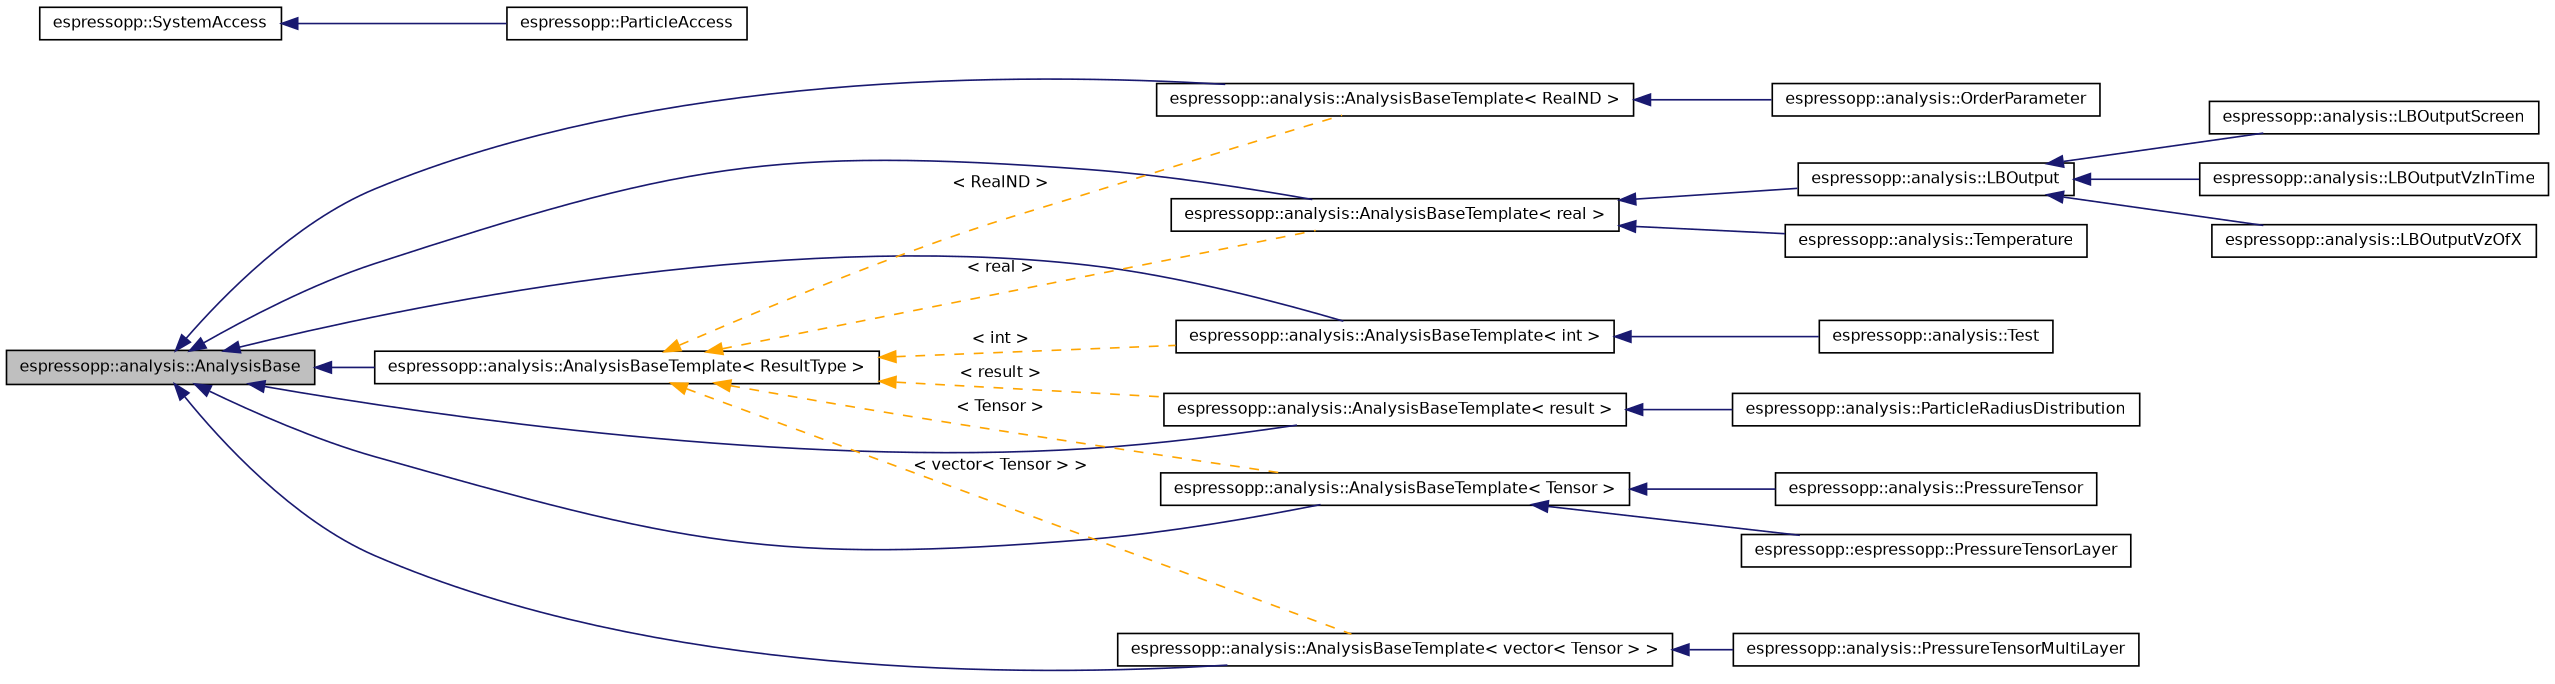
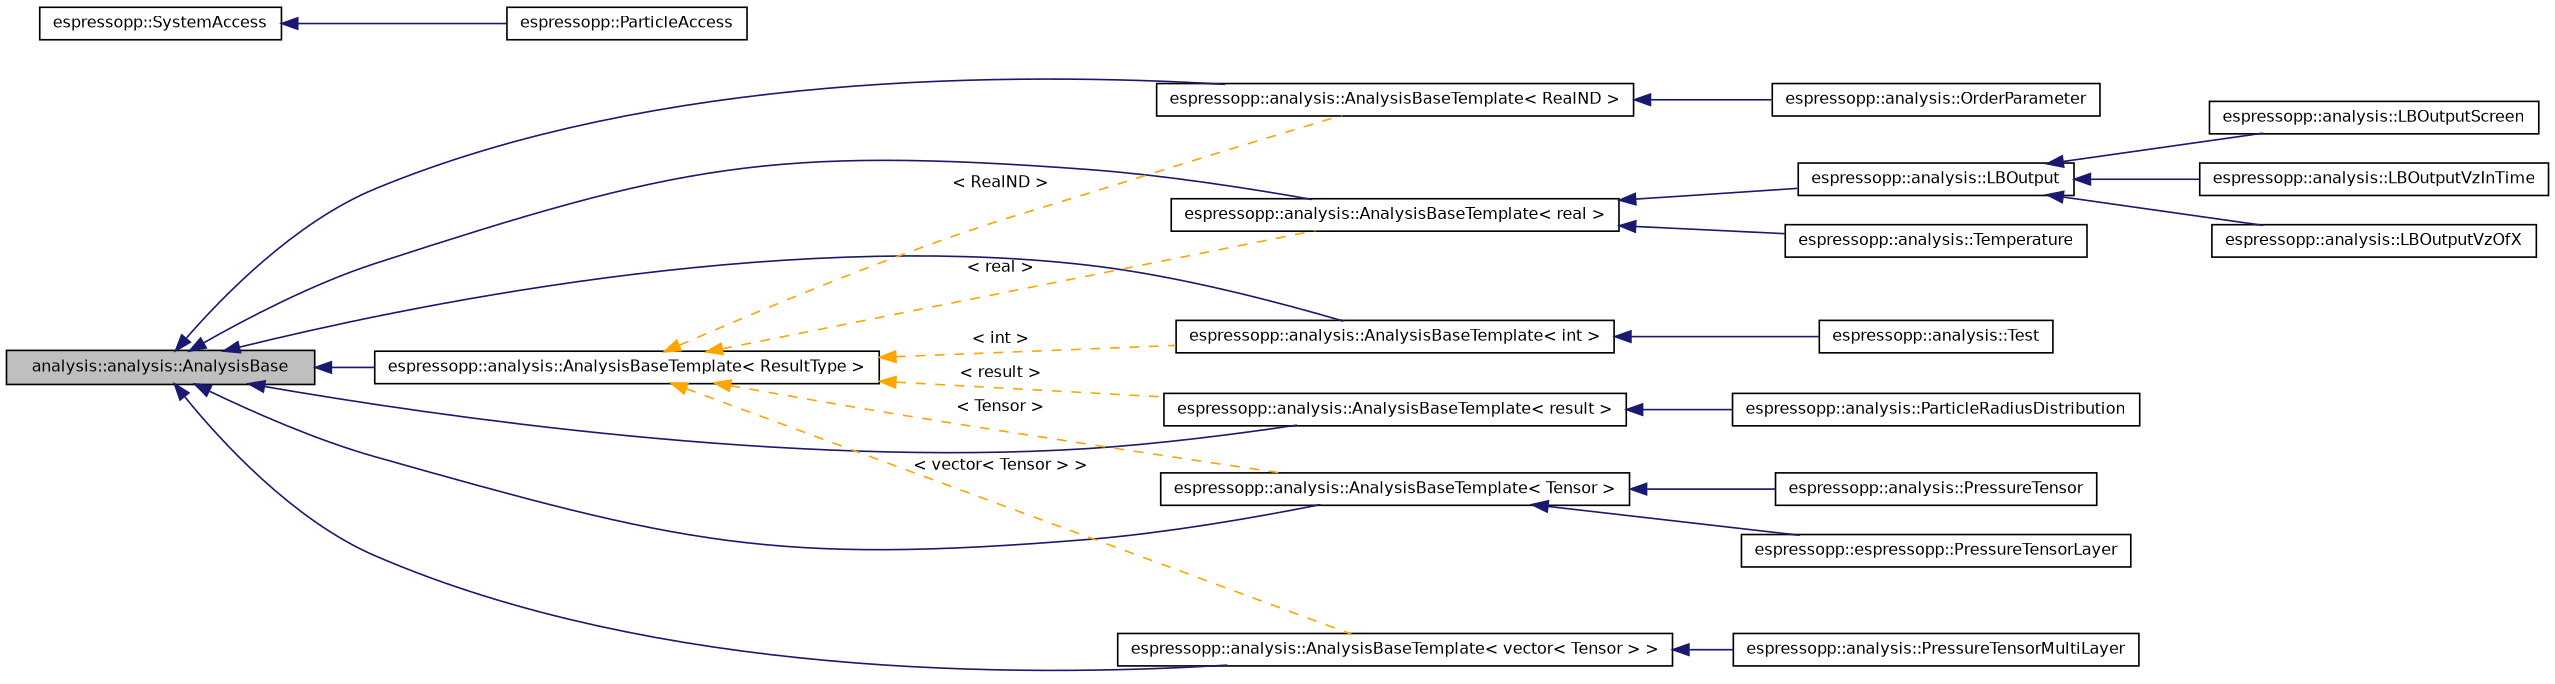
node "espressopp::analysis::AnalysisBase": label "espressopp::analysis::AnalysisBase" -> "analysis::analysis::AnalysisBase"
